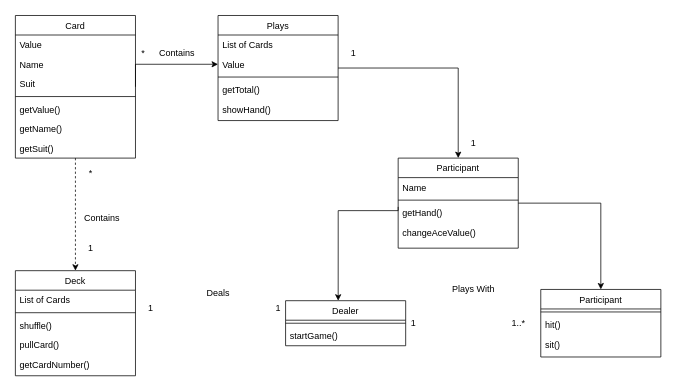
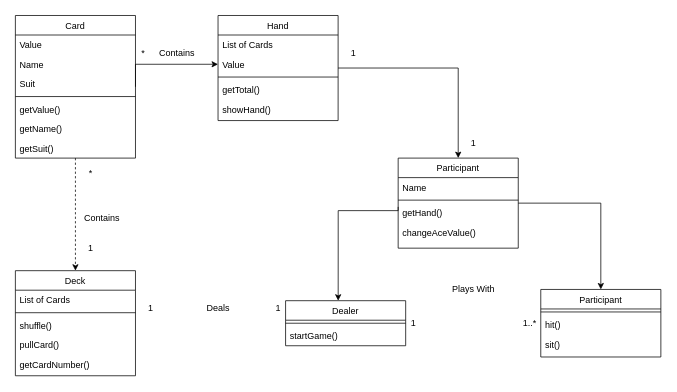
node "Plays": label "Plays" -> "Hand"
node "Deals": moved (218, 293) -> (218, 308)
node "1..*": moved (518, 323) -> (529, 323)
